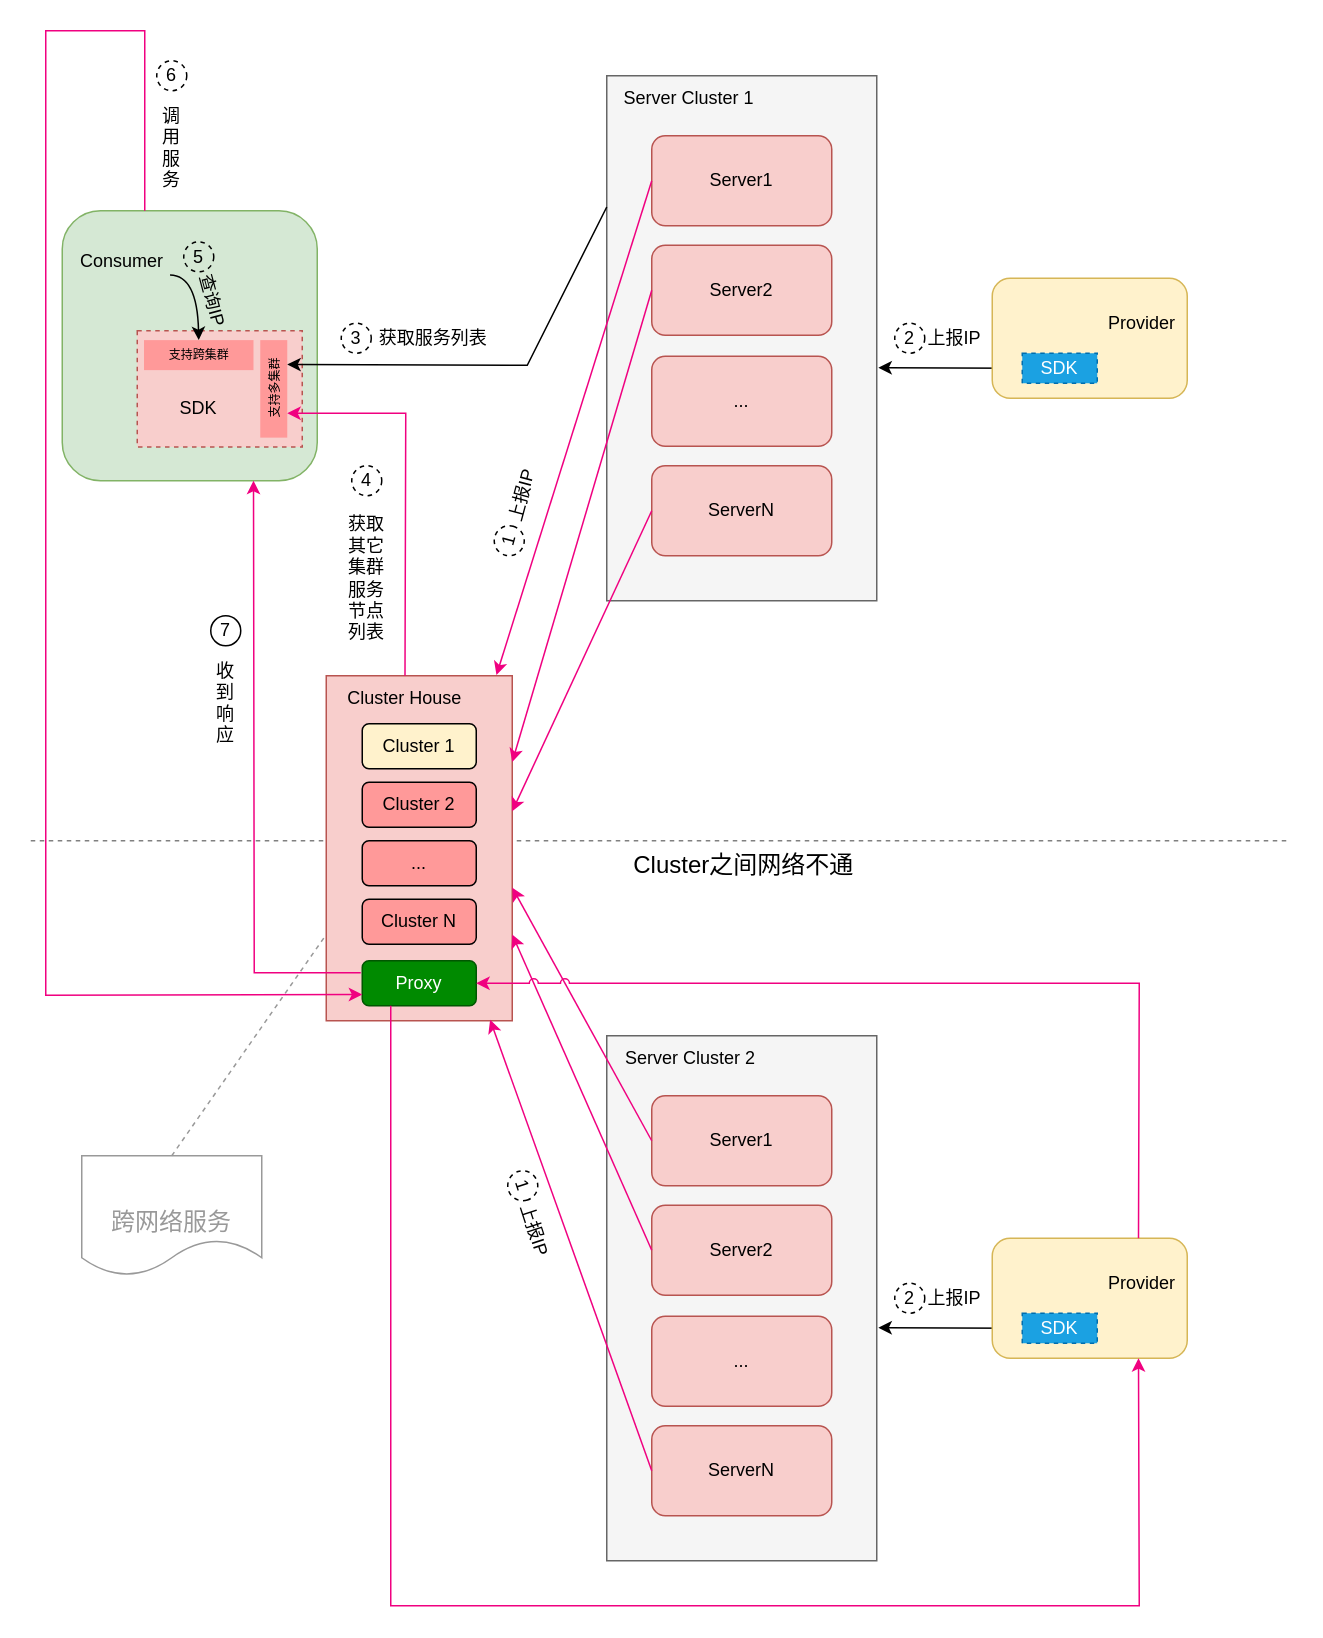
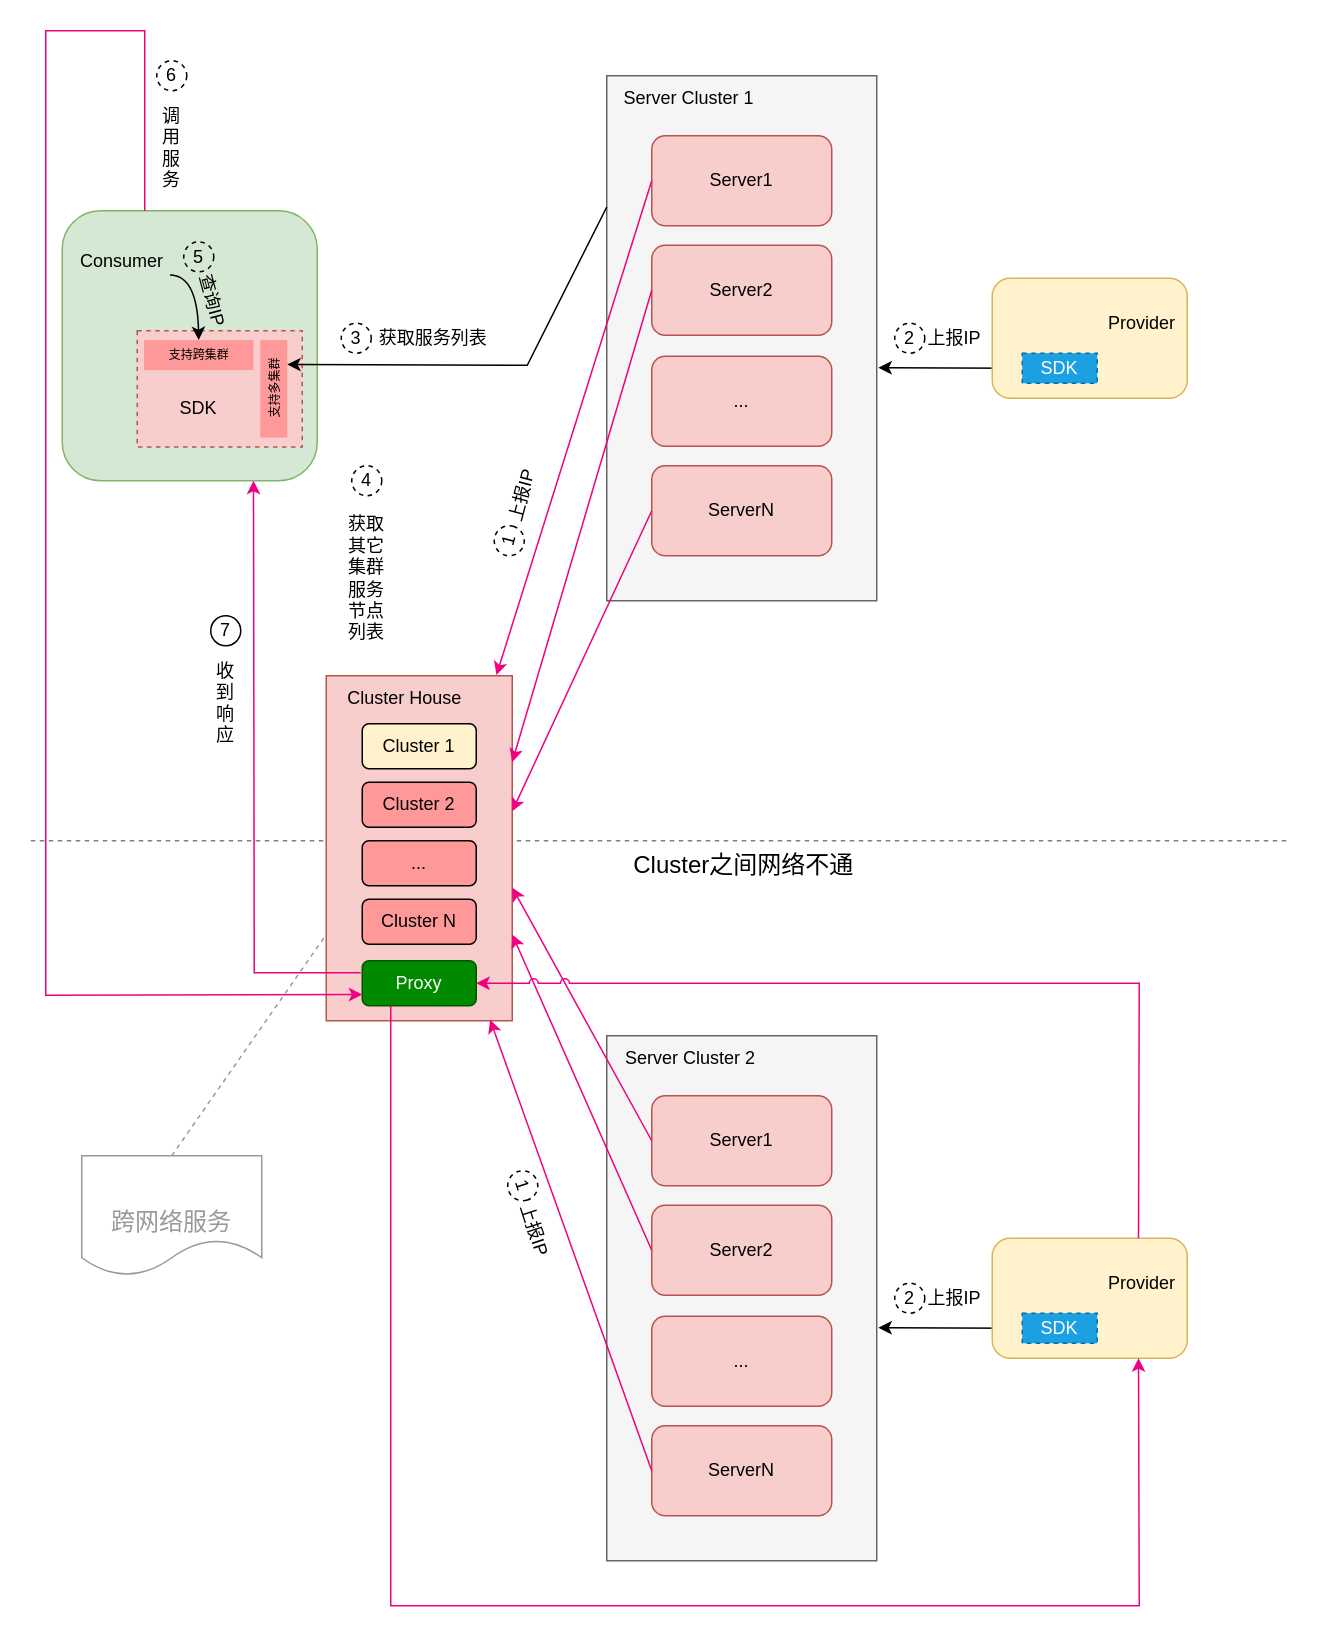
edge "Cluster House" -> "支持多集群": removed
